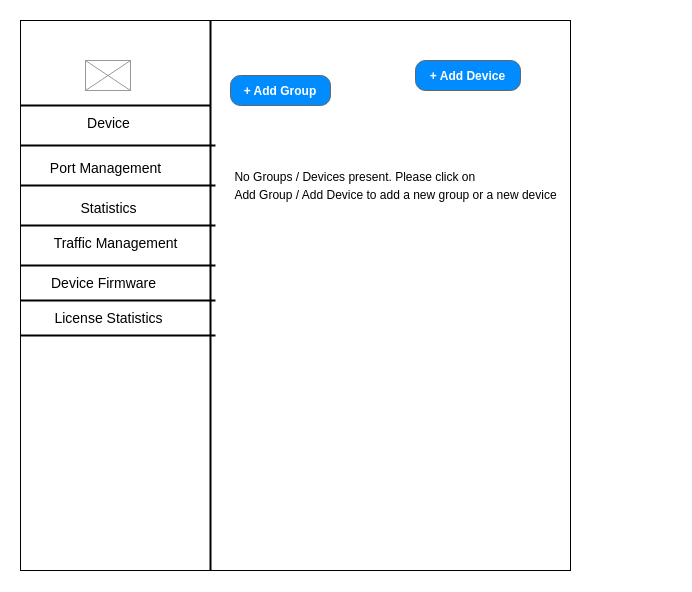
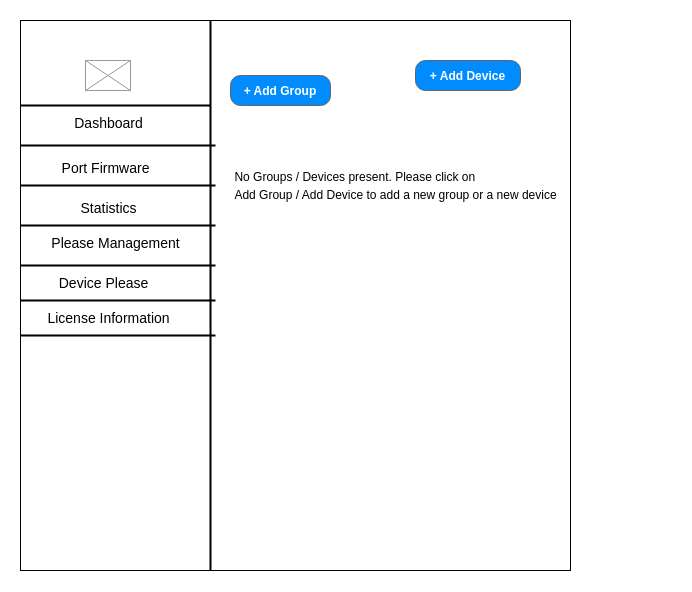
node "Device": label "Device" -> "Dashboard"
node "Port Management": label "Port Management" -> "Port Firmware"
node "Traffic Management": label "Traffic Management" -> "Please Management"
node "Device Firmware": label "Device Firmware" -> "Device Please"
node "License Statistics": label "License Statistics" -> "License Information"
